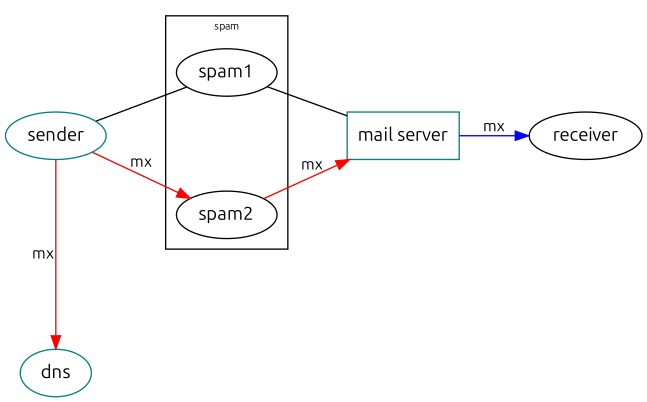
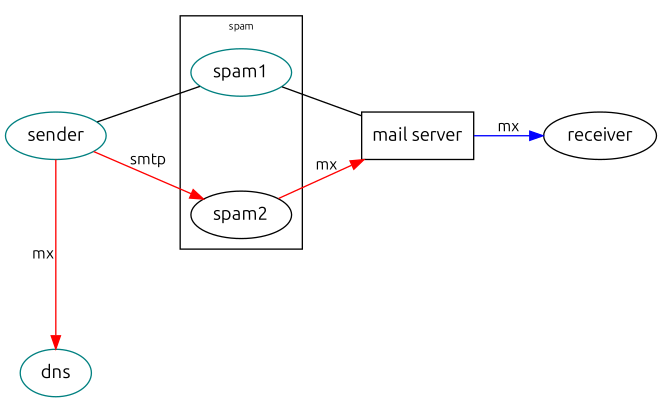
node "spam1": color black -> teal
node "mail server": color teal -> black
edge "sender" -> "spam2": label "mx" -> "smtp"
